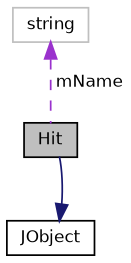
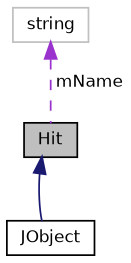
edge "Hit" -> "JObject": reversed
